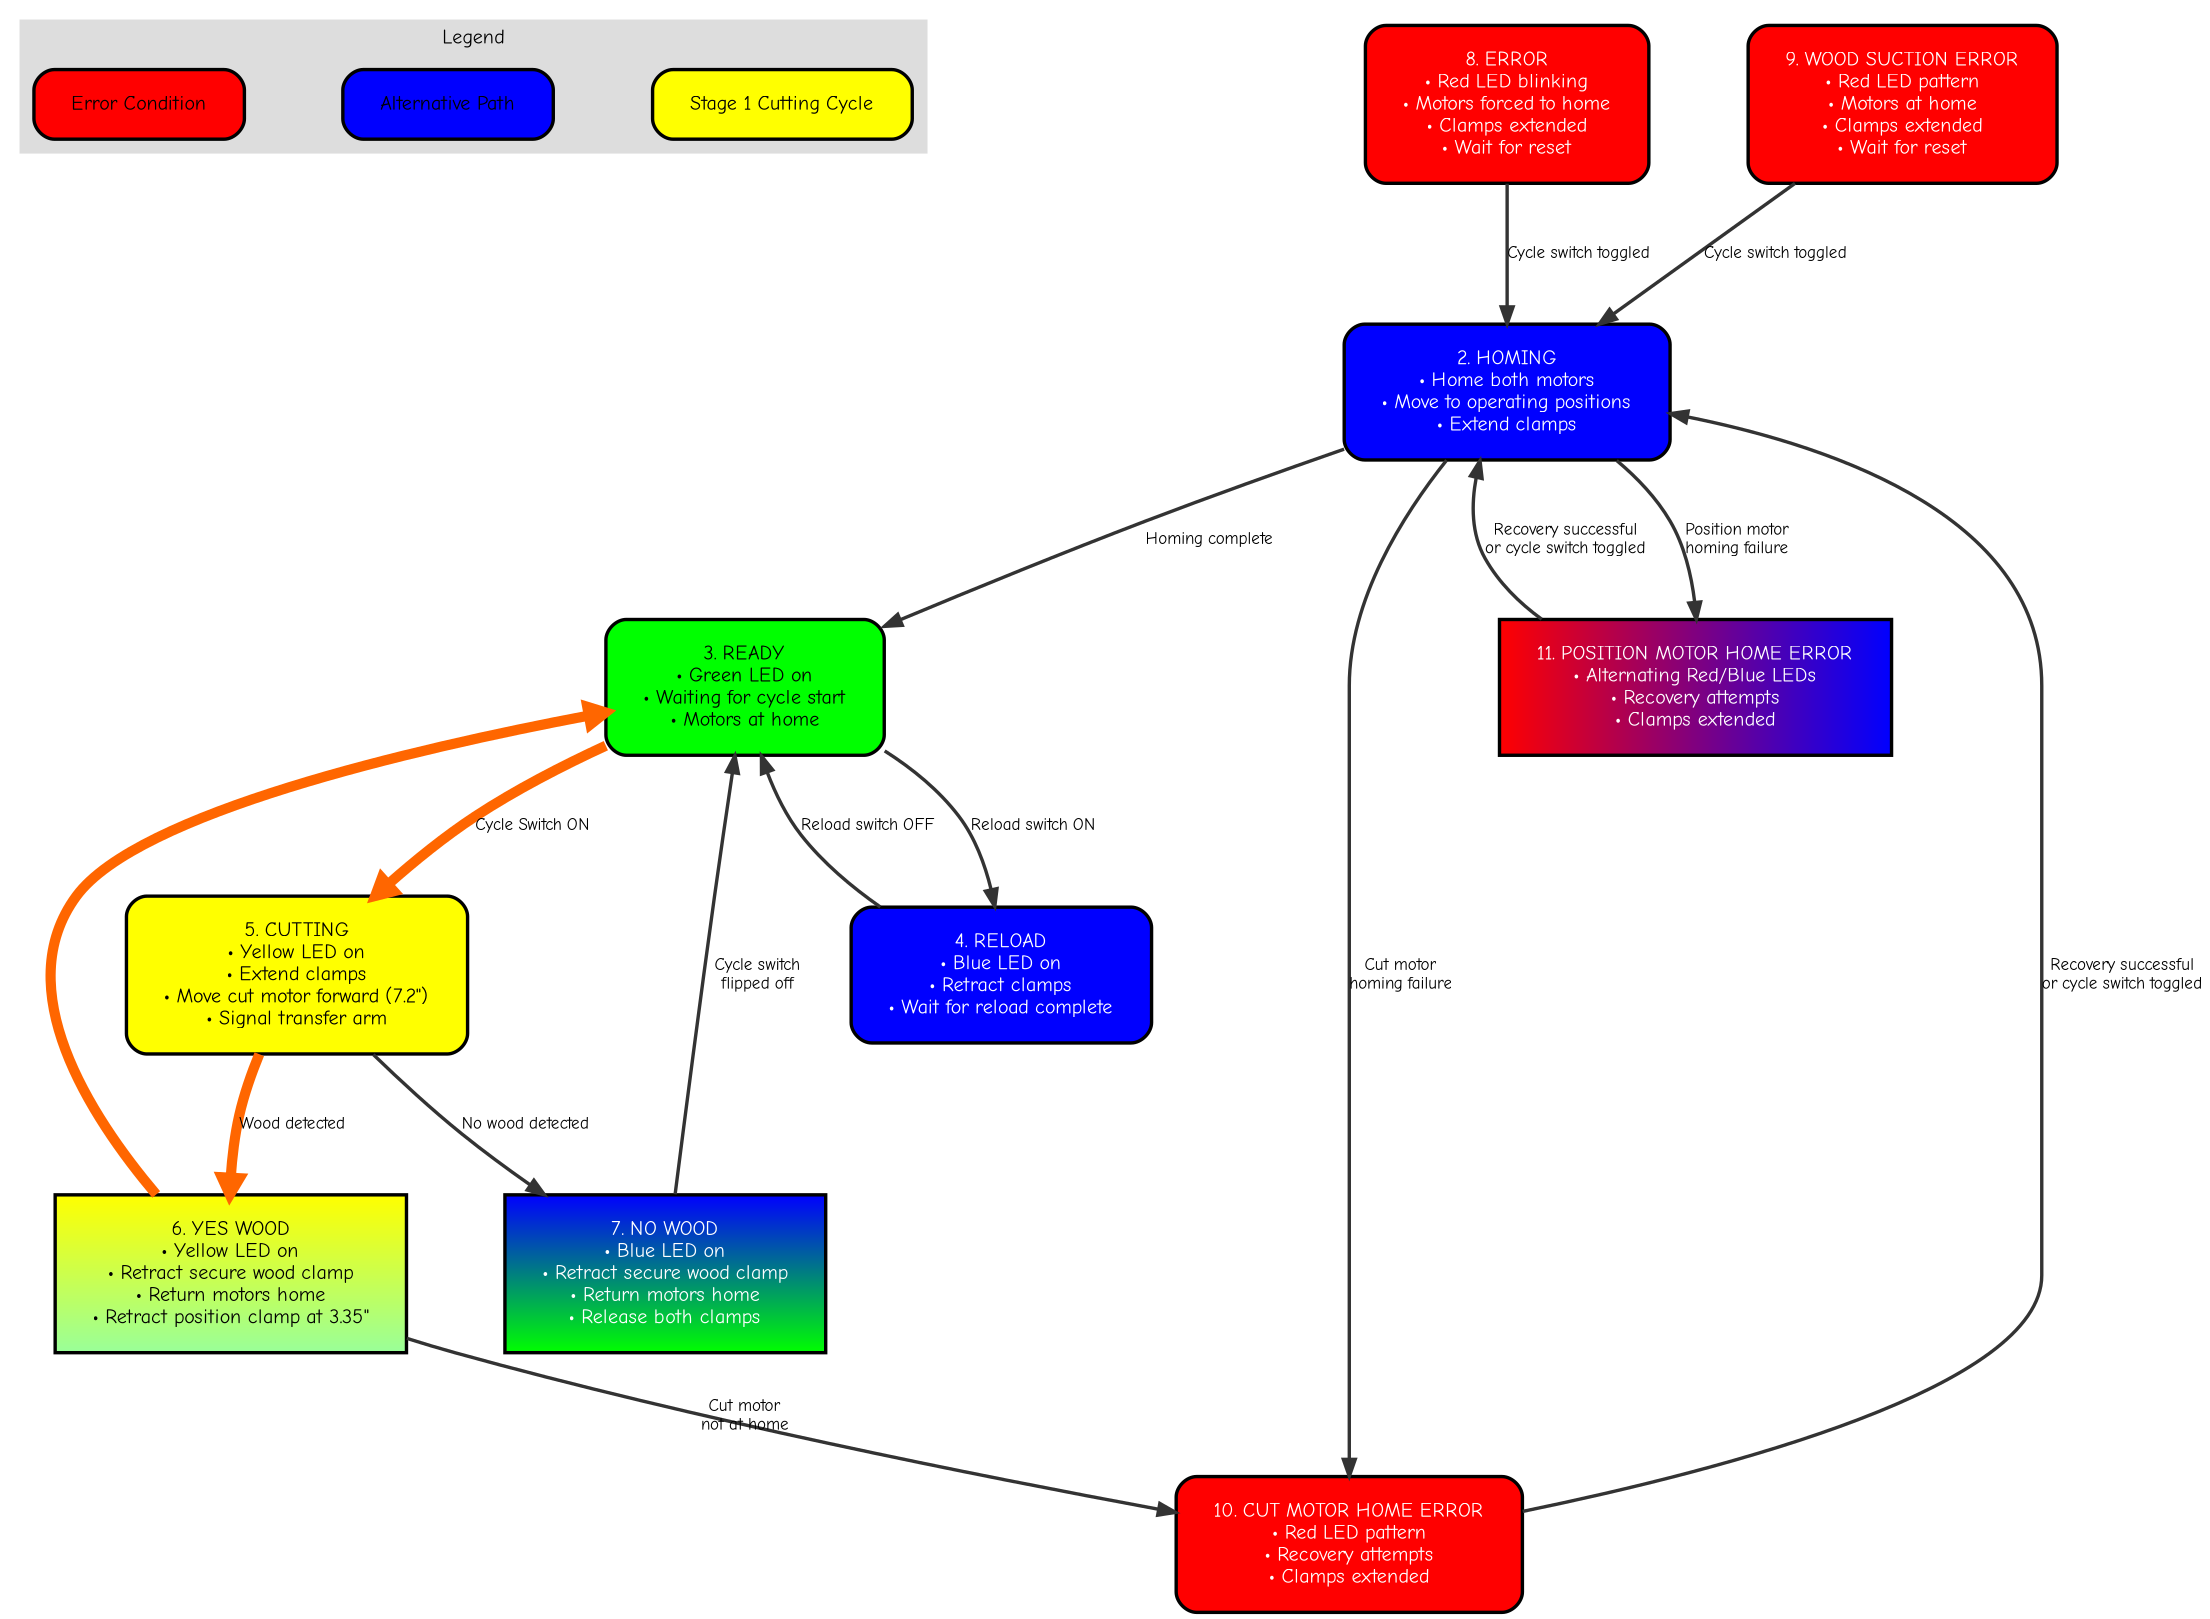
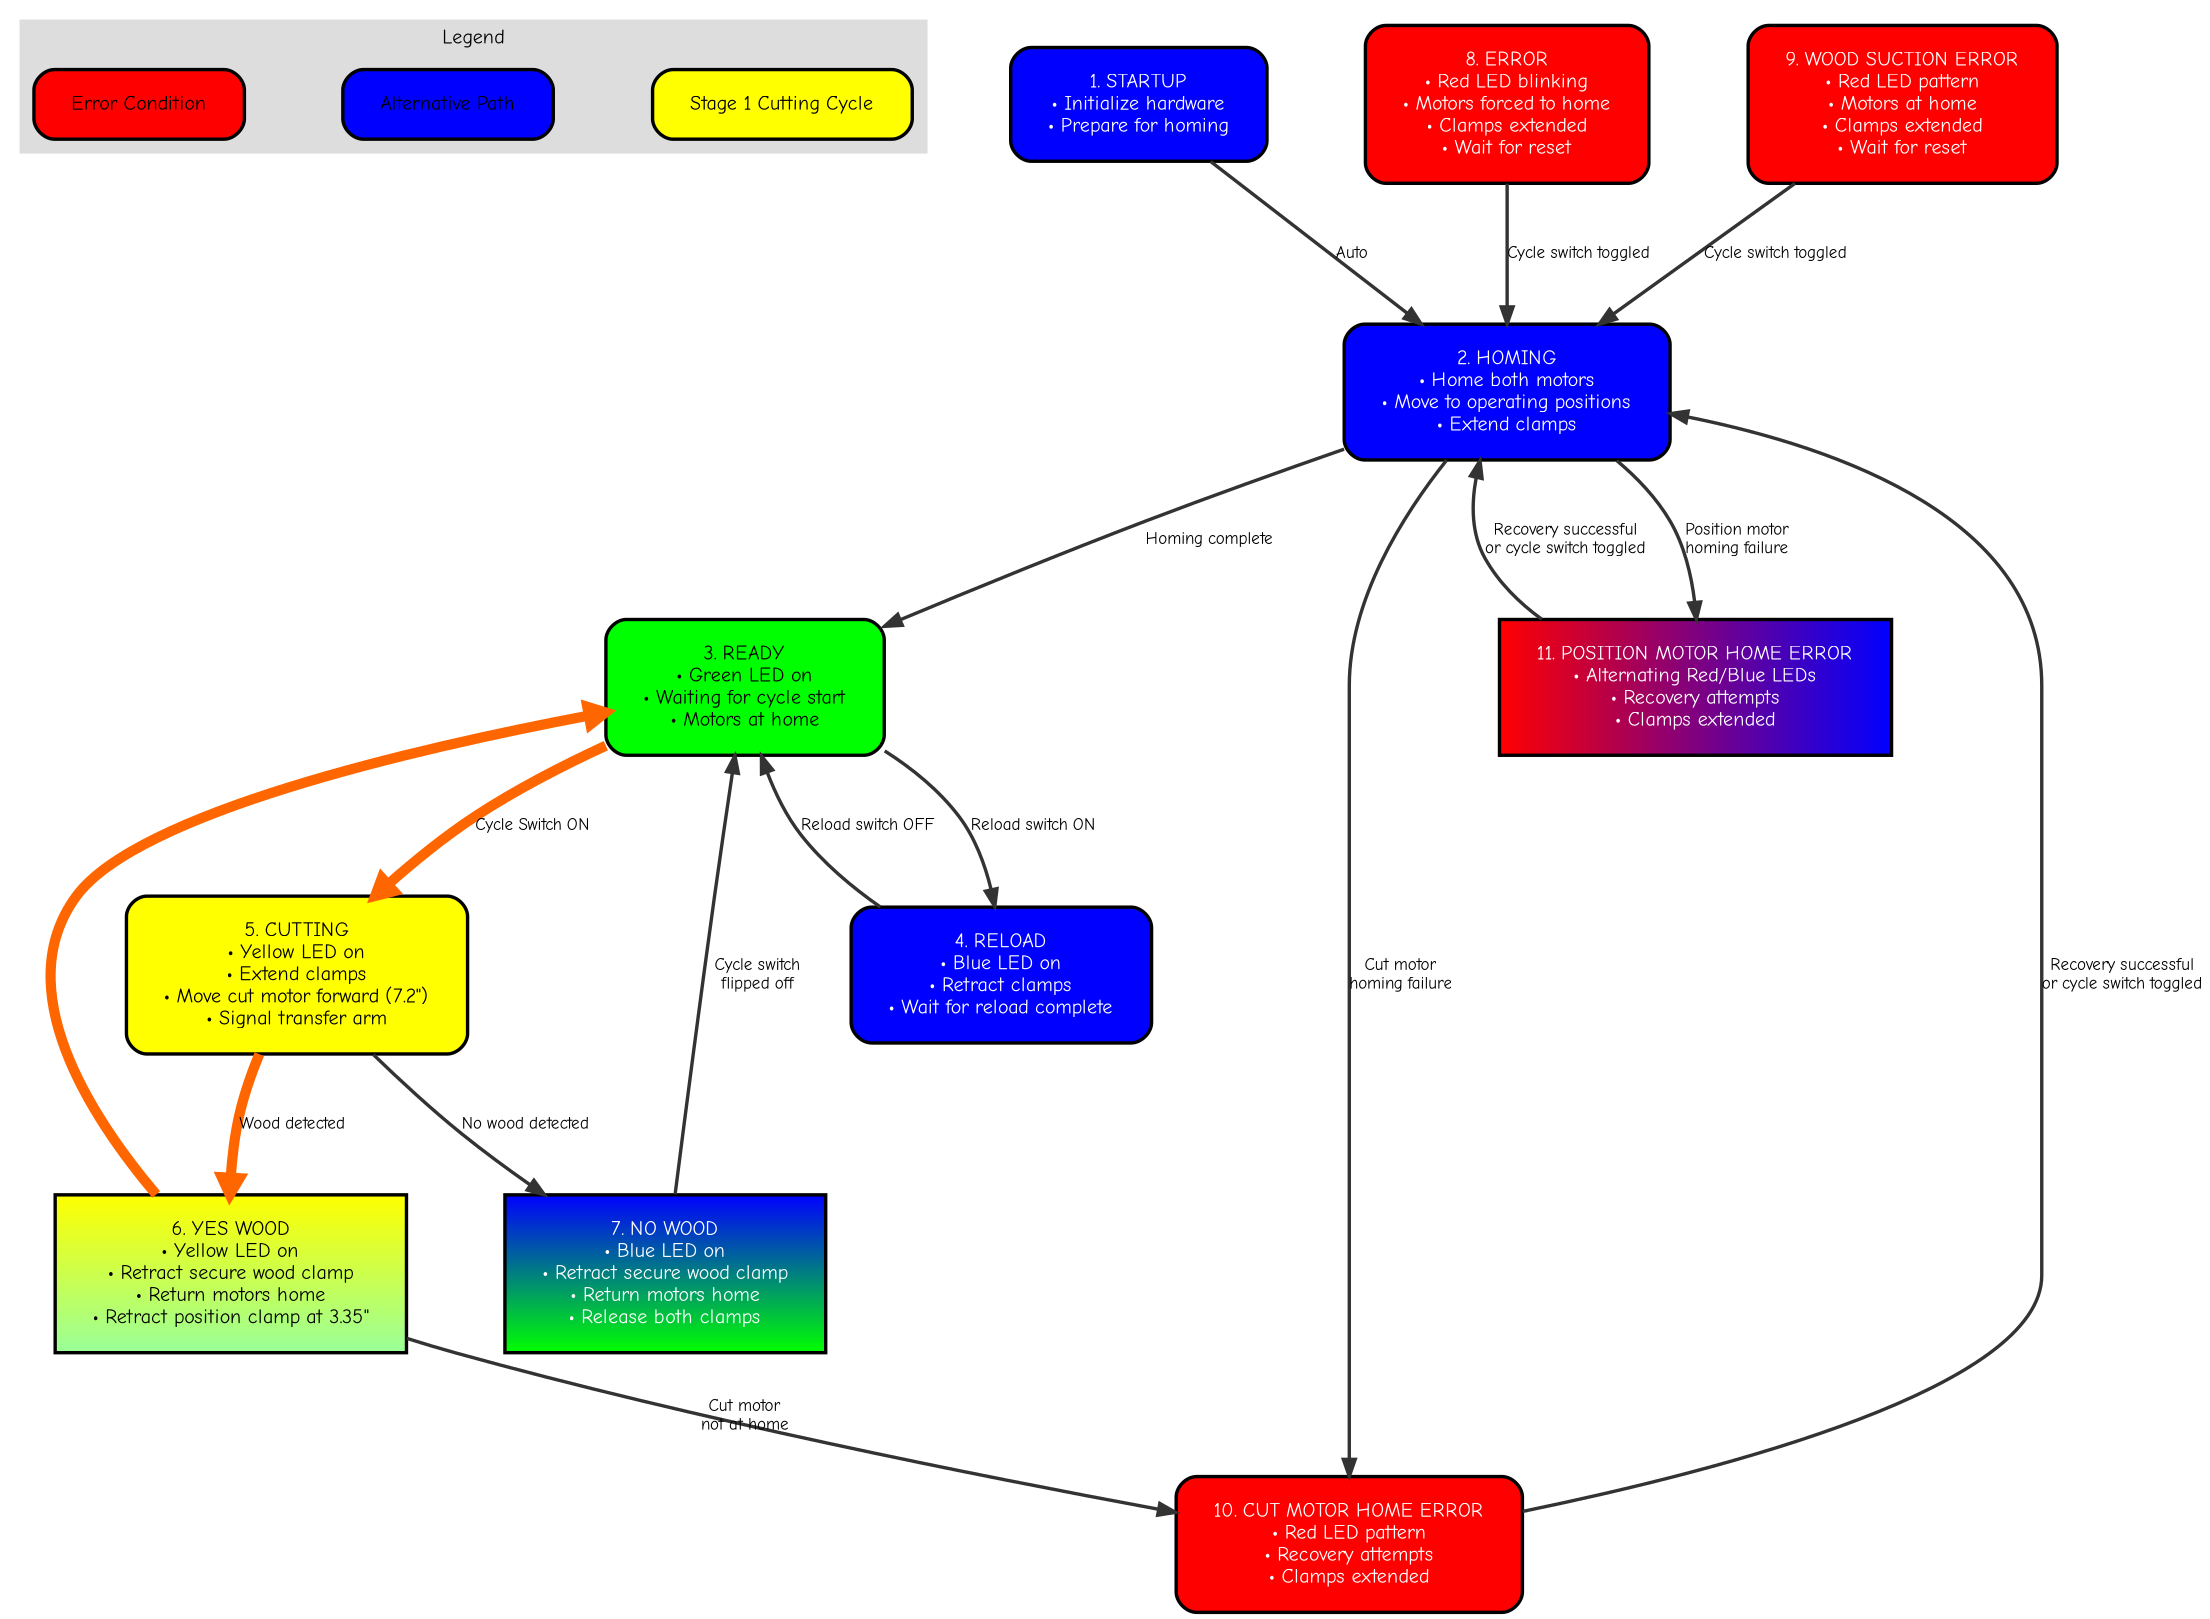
node "1. STARTUP • Initialize hardware • Prepare for homing": added
